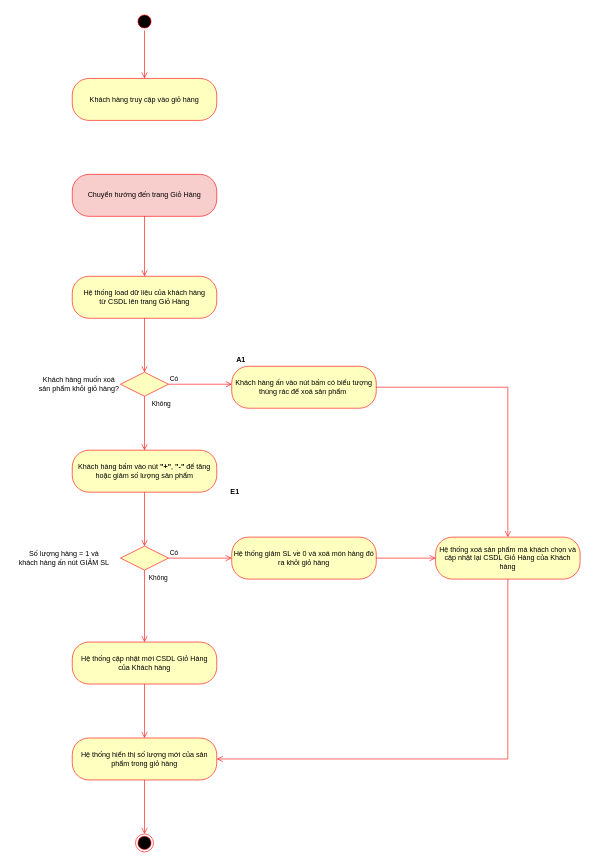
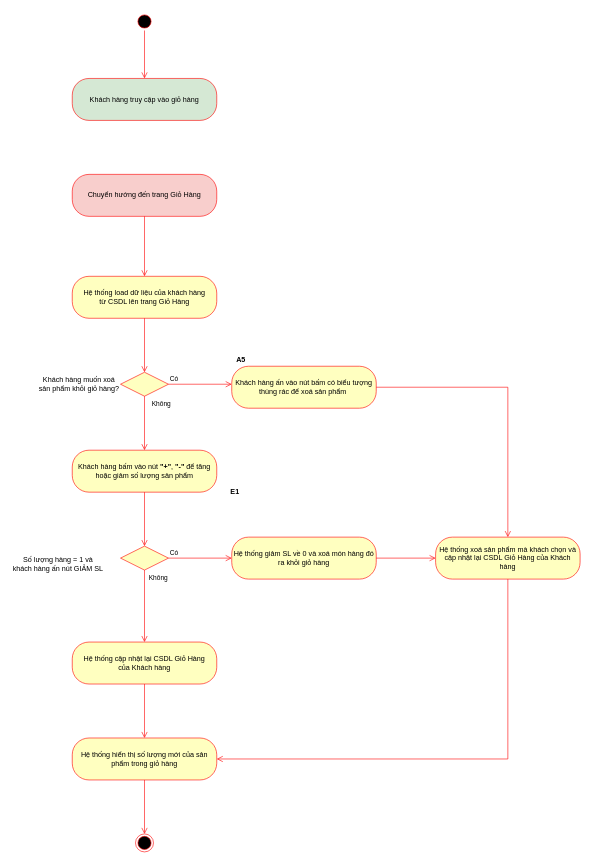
node "Khách hàng truy cập vào giỏ hàng": fillcolor #ffffc0 -> #d5e8d4
node "A1": label "A1" -> "A5"
node "Số lượng hàng = 1 và khách hàng ấn nút GIẢM SL": moved (64, 558) -> (58, 564)
node "Hệ thống cập nhật mới CSDL Giỏ Hàng của Khách hàng": label "Hệ thống cập nhật mới CSDL Giỏ Hàng của Khách hàng" -> "Hệ thống cập nhật lại CSDL Giỏ Hàng của Khách hàng"
